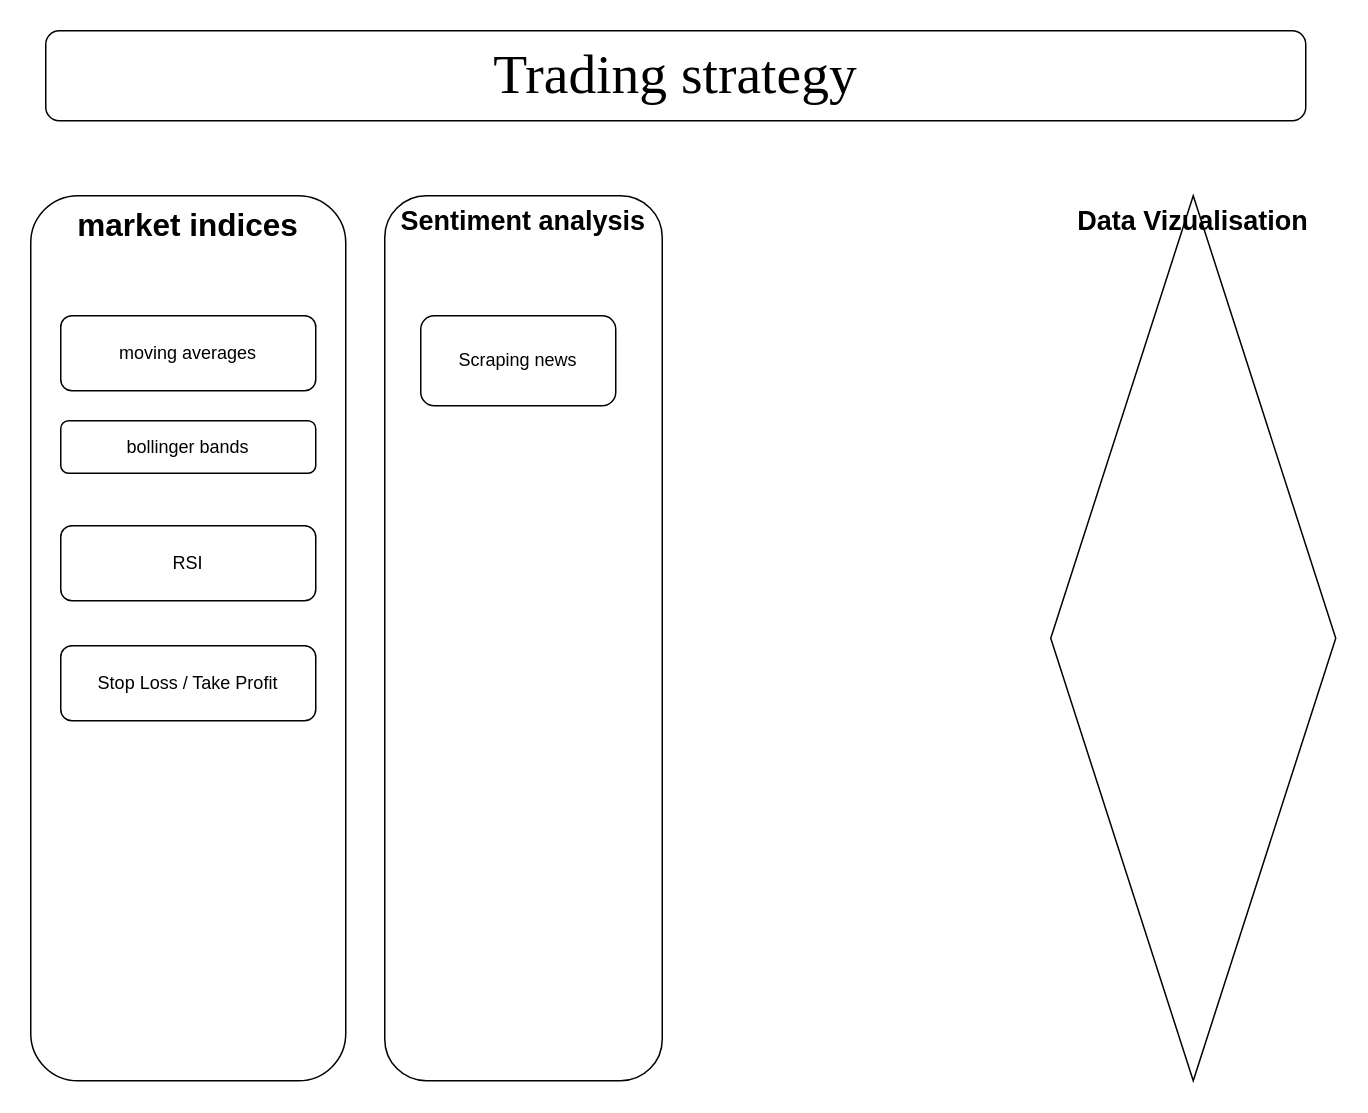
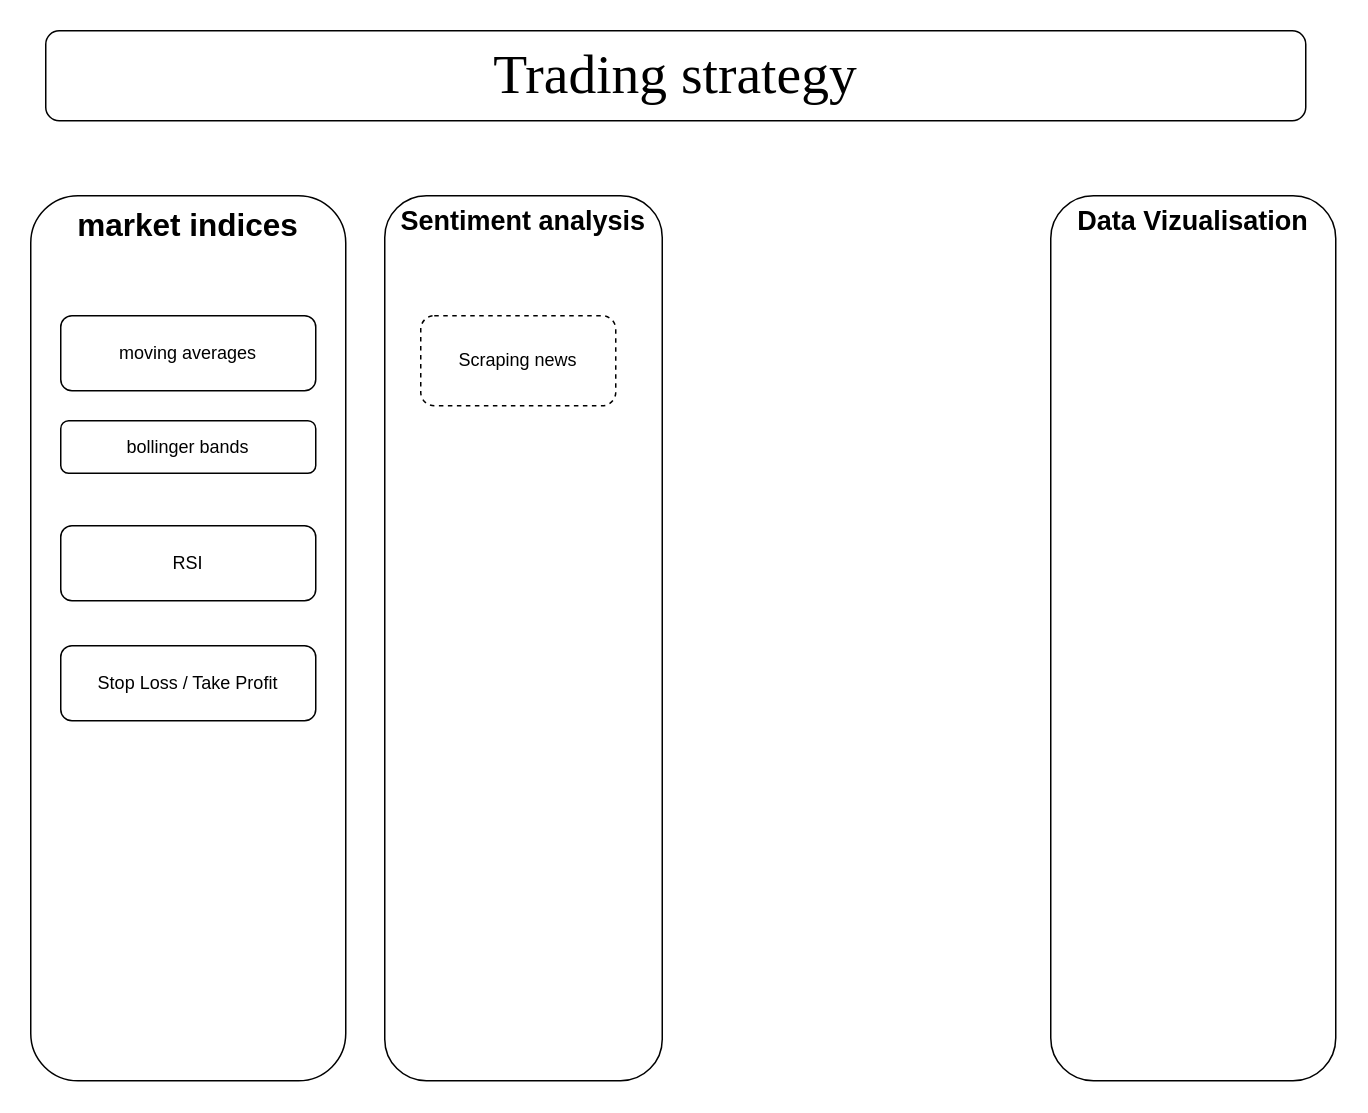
node "Scraping news": style solid -> dashed
node "Data Vizualisation": shape diamond -> rounded rectangle
